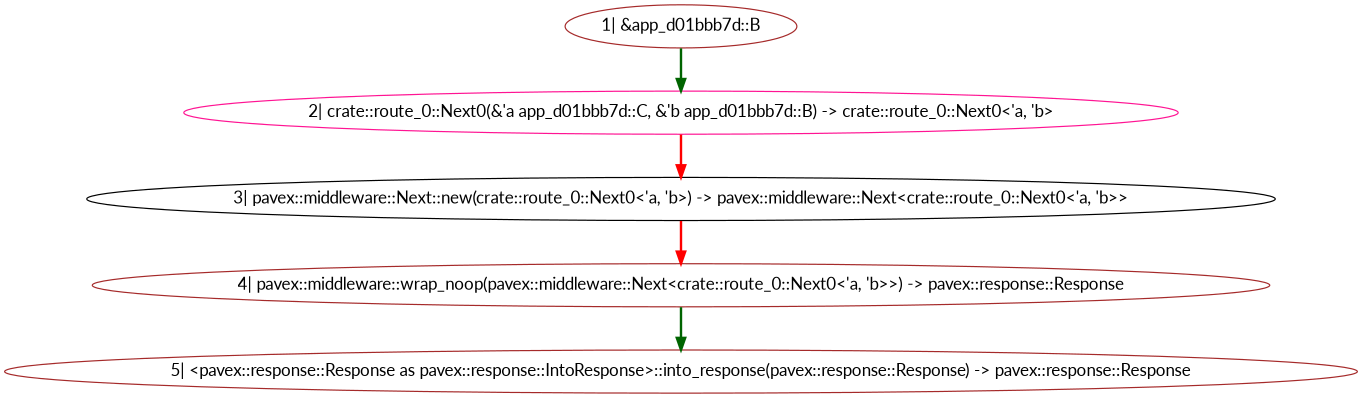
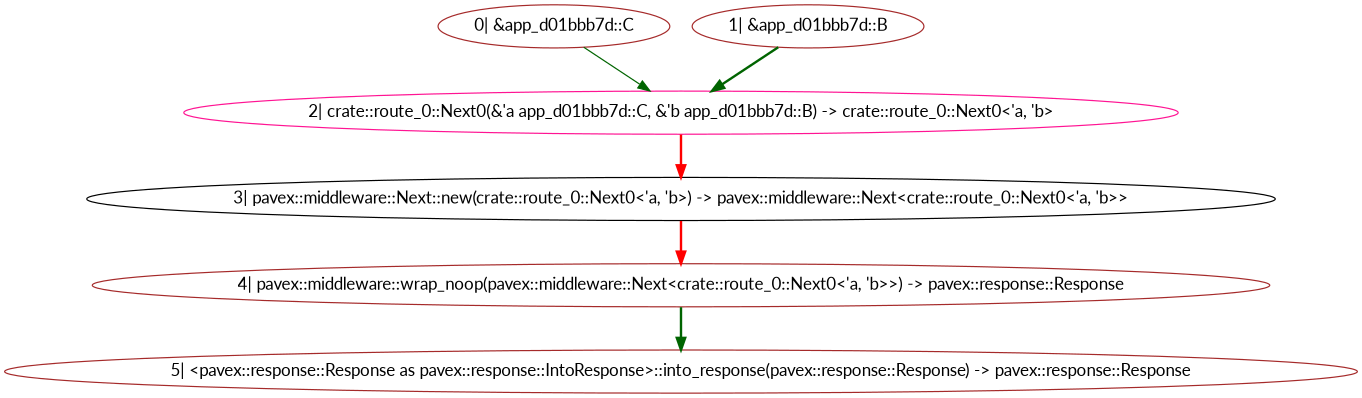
node "0| &app_d01bbb7d::C": added
